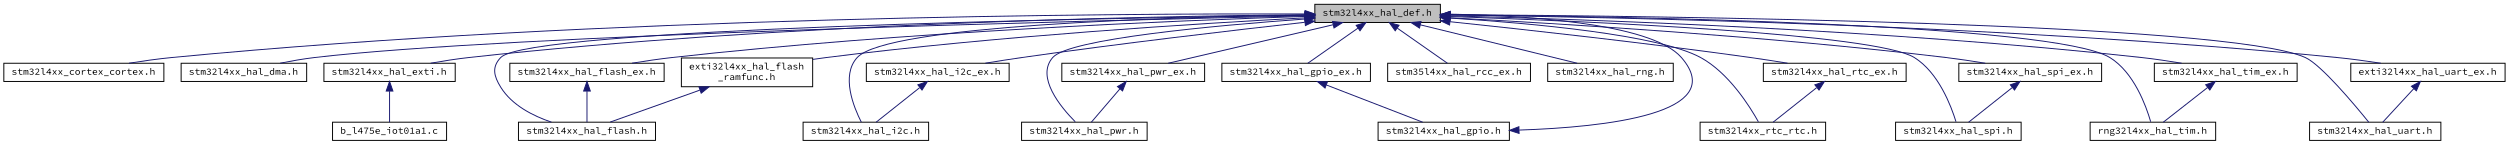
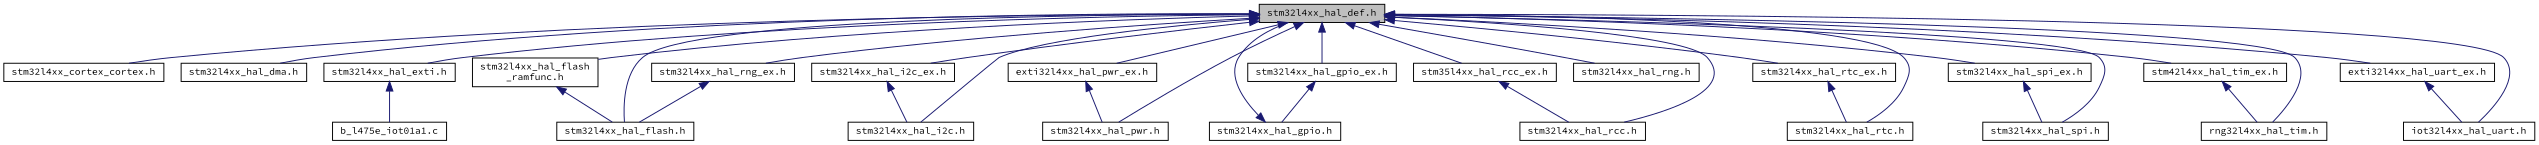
node "stm32l4xx_hal_flash_ex.h": label "stm32l4xx_hal_flash_ex.h" -> "stm32l4xx_hal_rng_ex.h"
node "exti32l4xx_hal_flash _ramfunc.h": label "exti32l4xx_hal_flash _ramfunc.h" -> "stm32l4xx_hal_flash _ramfunc.h"
node "stm32l4xx_hal_pwr_ex.h": label "stm32l4xx_hal_pwr_ex.h" -> "exti32l4xx_hal_pwr_ex.h"
node "stm32l4xx_hal_tim_ex.h": label "stm32l4xx_hal_tim_ex.h" -> "stm42l4xx_hal_tim_ex.h"
node "stm32l4xx_hal_rcc.h": added
node "stm32l4xx_rtc_rtc.h": label "stm32l4xx_rtc_rtc.h" -> "stm32l4xx_hal_rtc.h"
node "stm32l4xx_hal_uart.h": label "stm32l4xx_hal_uart.h" -> "iot32l4xx_hal_uart.h"
